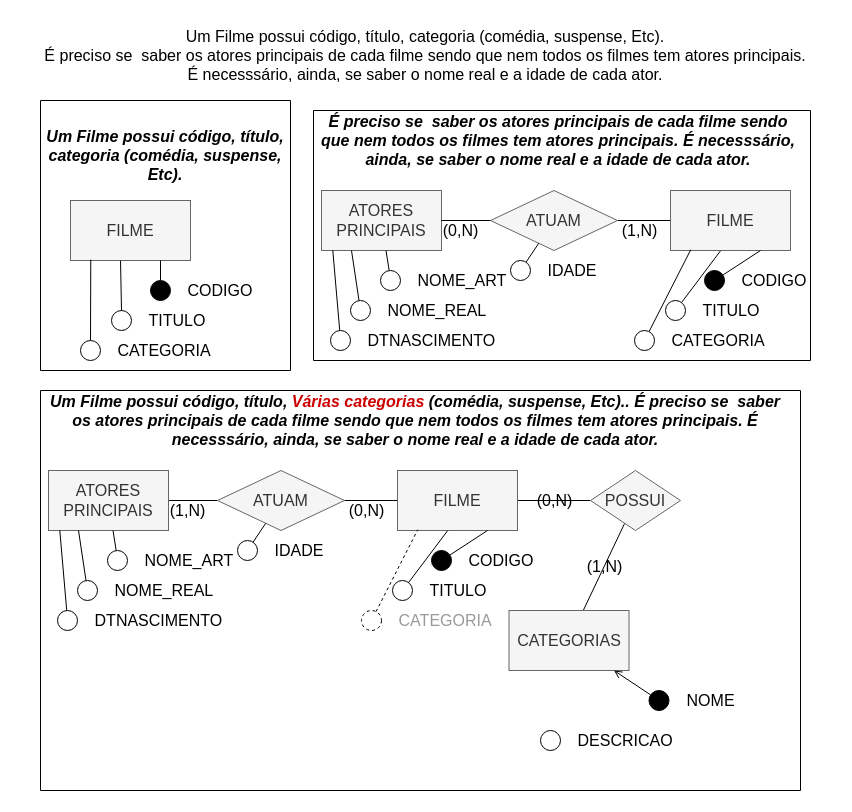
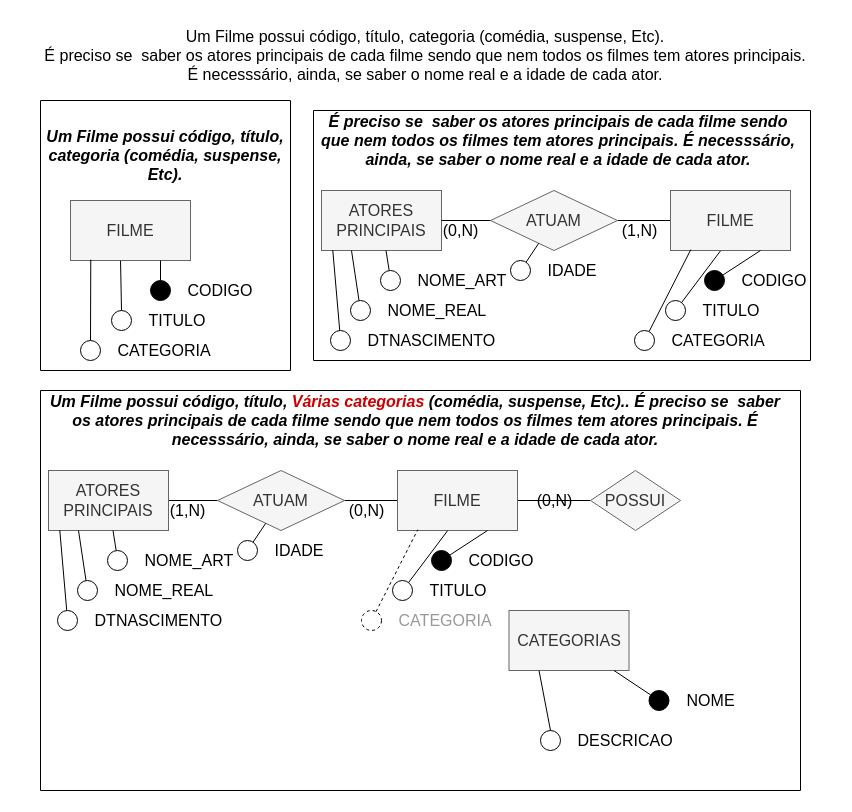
edge "POSSUI" -- "CATEGORIAS": removed, label "(1,N)"
edge "NOME" -> "CATEGORIAS": arrowhead open -> none
edge "CATEGORIAS" -- "DESCRICAO": added
